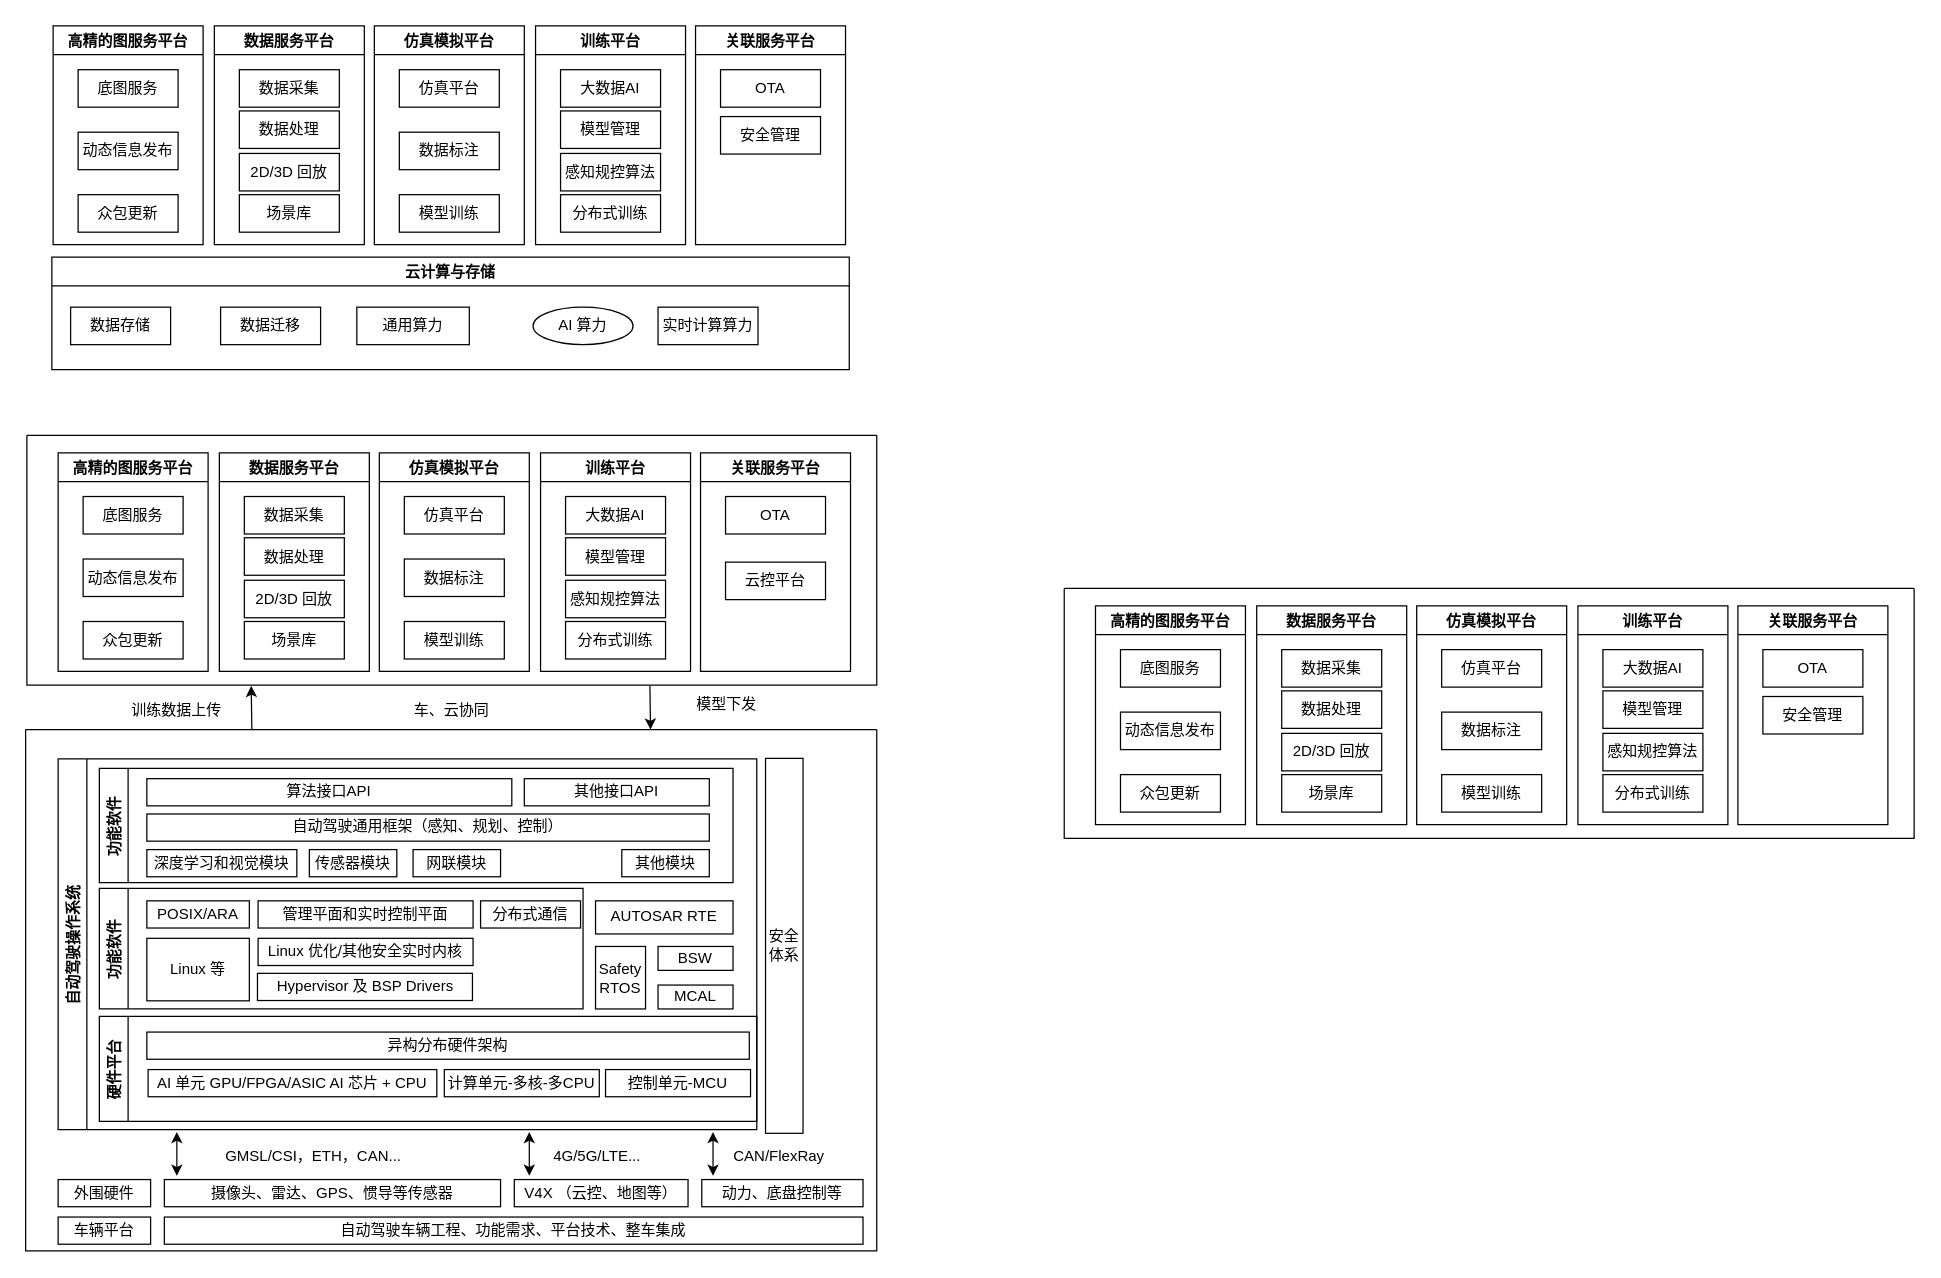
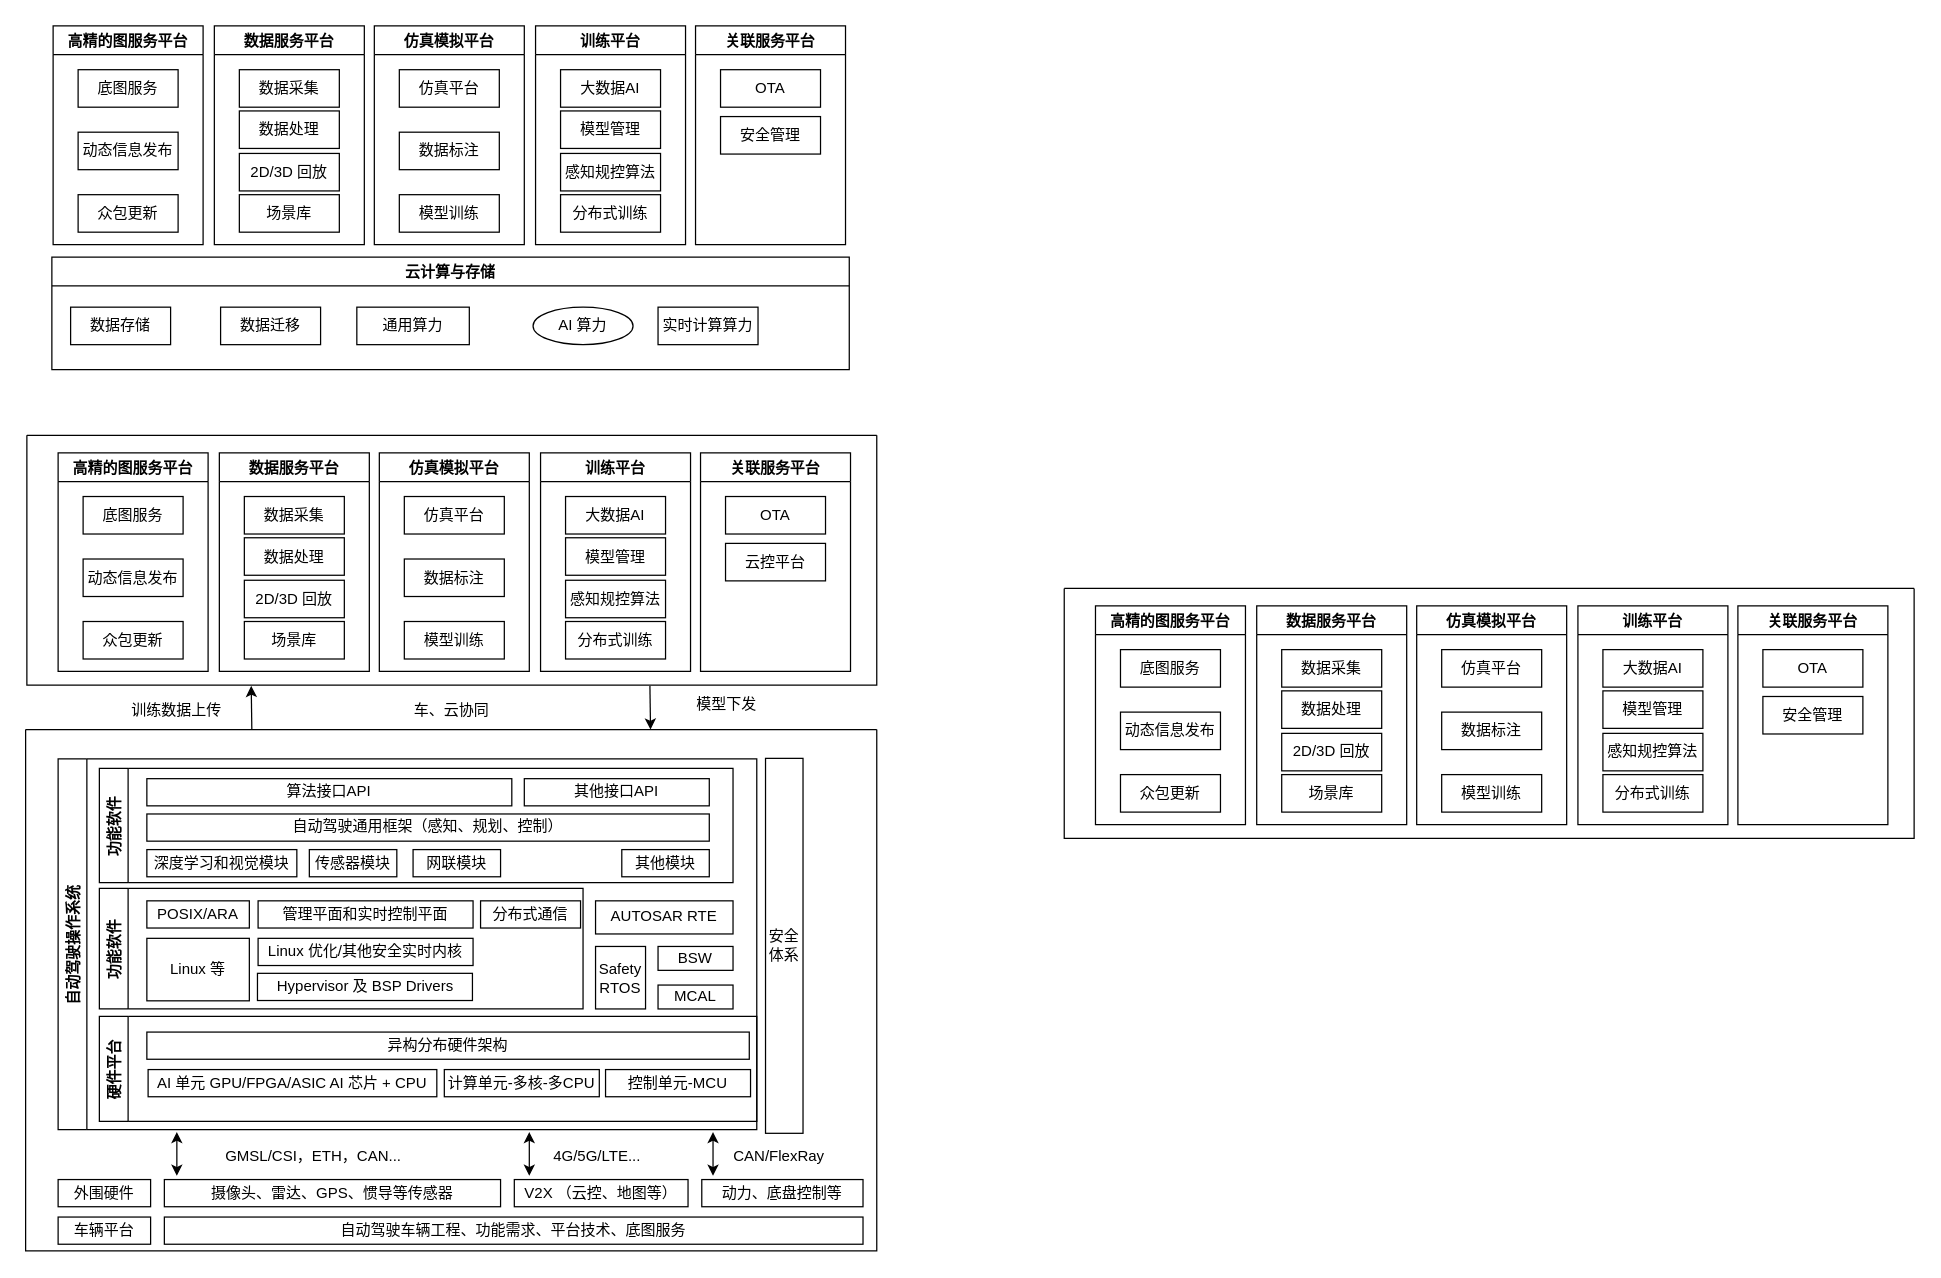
node "云控平台": moved (776, 581) -> (776, 562)
node "V4X （云控、地图等）": label "V4X （云控、地图等）" -> "V2X （云控、地图等）"
node "自动驾驶车辆工程、功能需求、平台技术、整车集成": label "自动驾驶车辆工程、功能需求、平台技术、整车集成" -> "自动驾驶车辆工程、功能需求、平台技术、底图服务"
